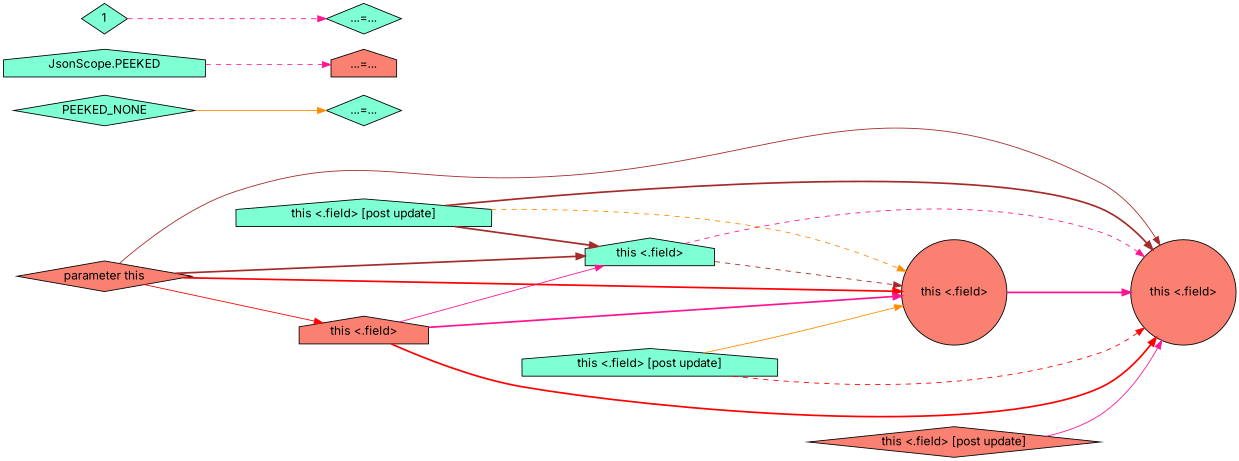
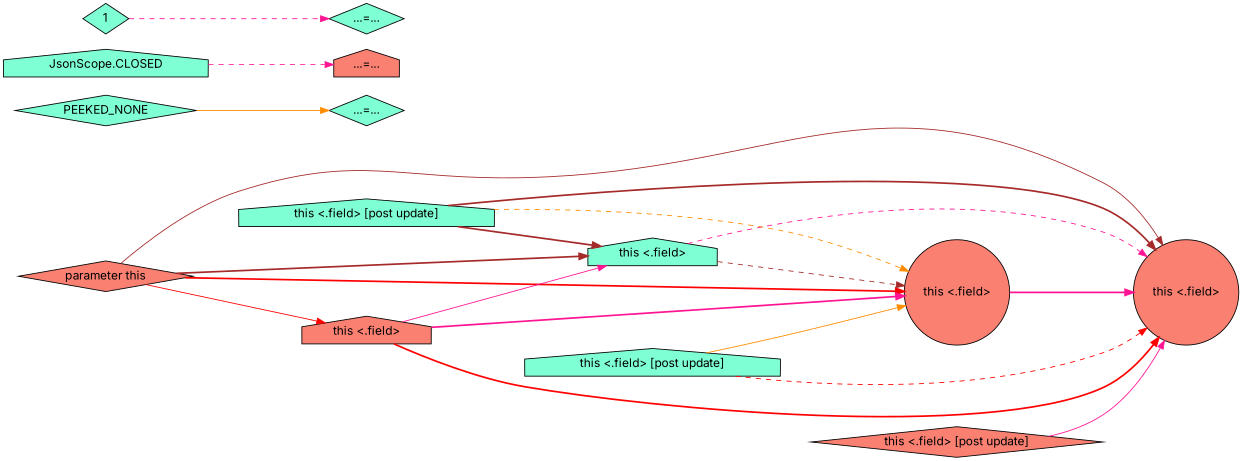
node "JsonScope.PEEKED": label "JsonScope.PEEKED" -> "JsonScope.CLOSED"
